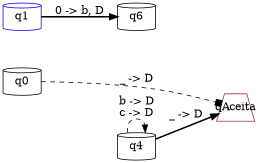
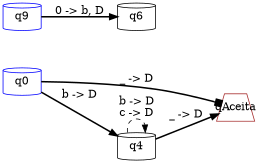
node "q1": label "q1" -> "q9"
node "q0": color black -> blue
edge "q0" -> "qAceita": style dashed -> bold
edge "q0" -> "q4": added, label "b -> D"
